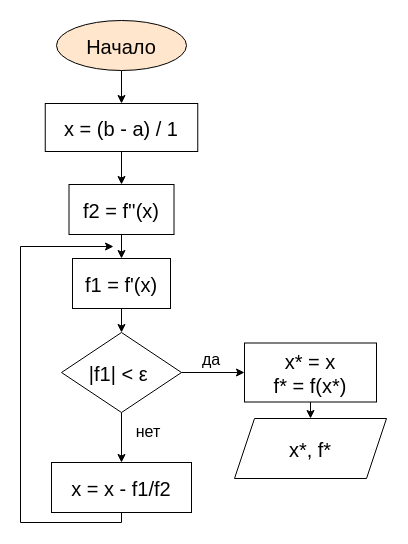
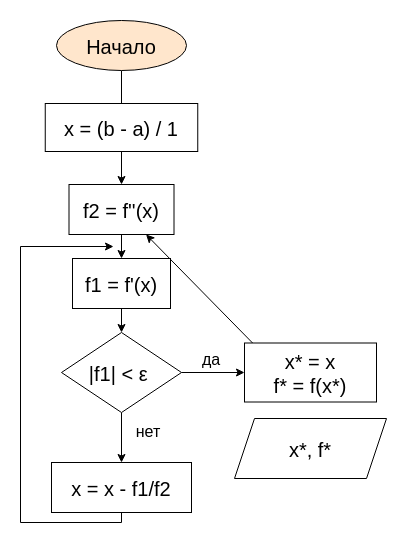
edge "Начало" -> "x = (b - a) / 1": arrowhead classic -> none
edge "x* = x f* = f(x*)" -> "x*, f*": now "x* = x f* = f(x*)" -> "f2 = f''(x)"
